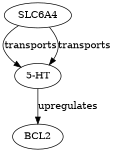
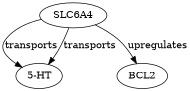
edge "5-HT" -> "BCL2": now "SLC6A4" -> "BCL2"
